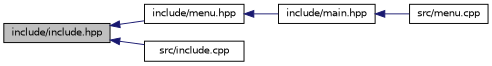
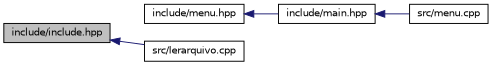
edge "include/menu.hpp" -> "include/include.hpp": removed
node "src/include.cpp": label "src/include.cpp" -> "src/lerarquivo.cpp"
